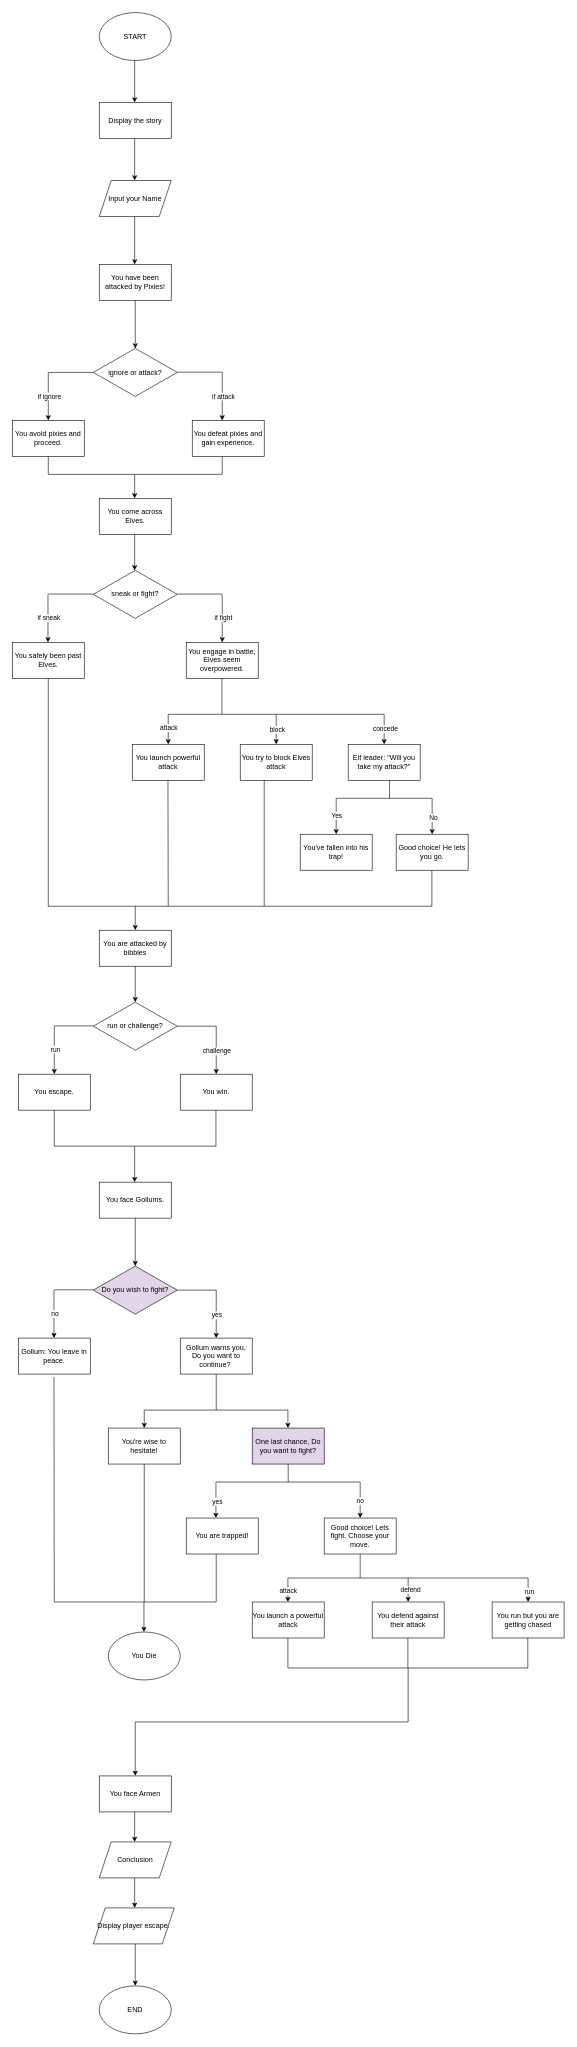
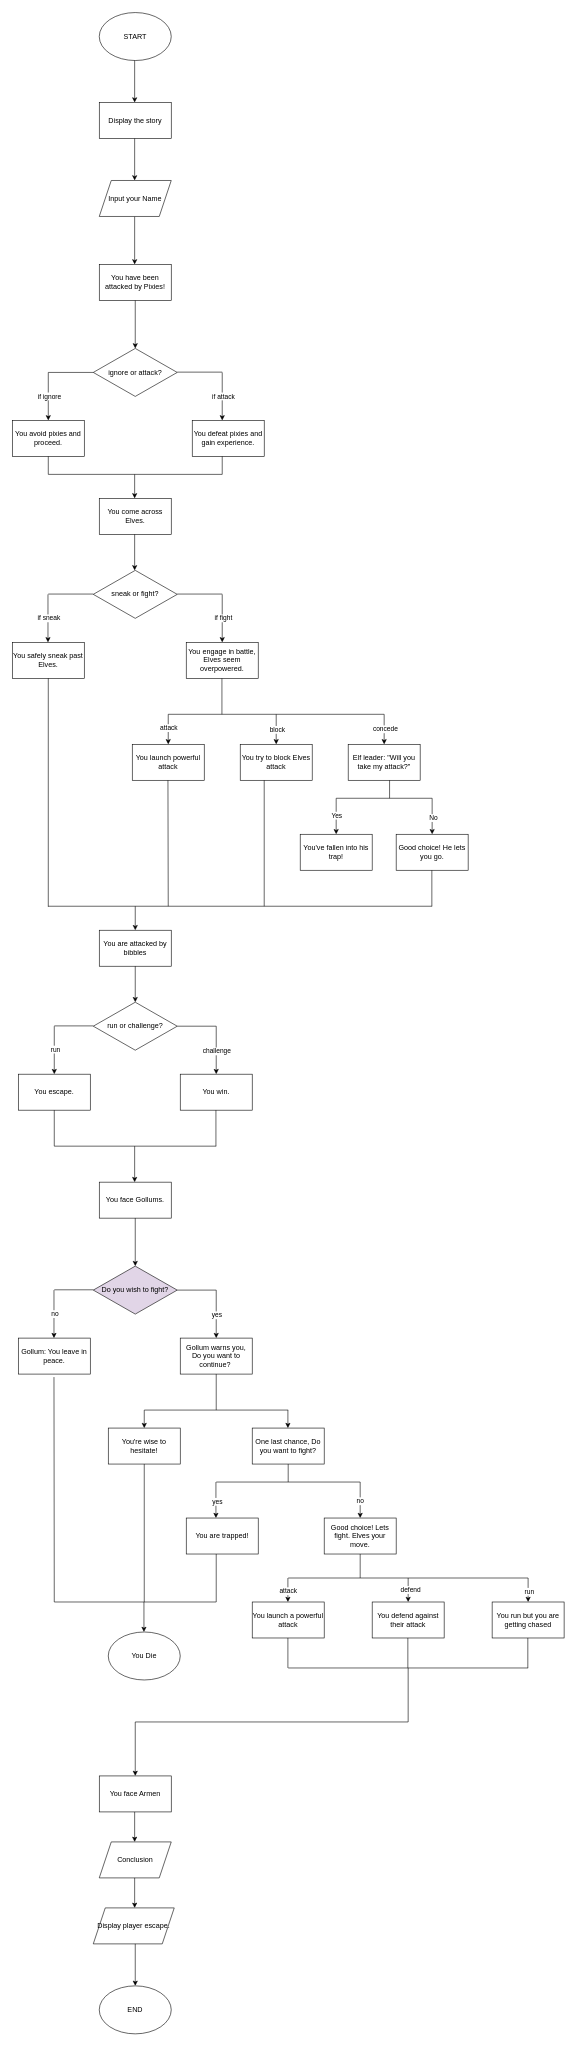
node "You safely been past Elves.": label "You safely been past Elves." -> "You safely sneak past Elves."
node "One last chance, Do you want to fight?": fillcolor #e1d5e7 -> #ffffff
node "Good choice! Lets fight. Choose your move.": label "Good choice! Lets fight. Choose your move." -> "Good choice! Lets fight. Elves your move."
